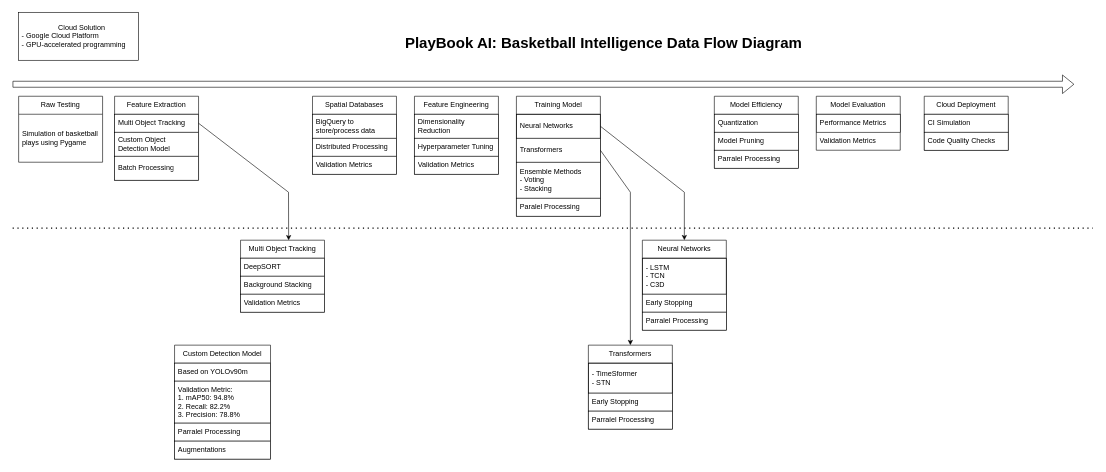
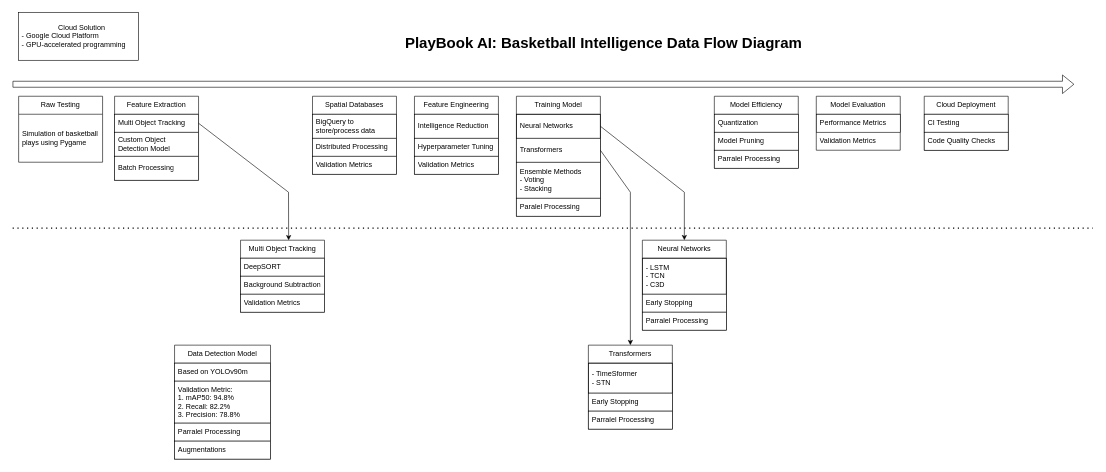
node "CI Simulation": label "CI Simulation" -> "CI Testing"
node "Dimensionality Reduction": label "Dimensionality Reduction" -> "Intelligence Reduction"
node "Background Stacking": label "Background Stacking" -> "Background Subtraction"
node "Custom Detection Model": label "Custom Detection Model" -> "Data Detection Model"
